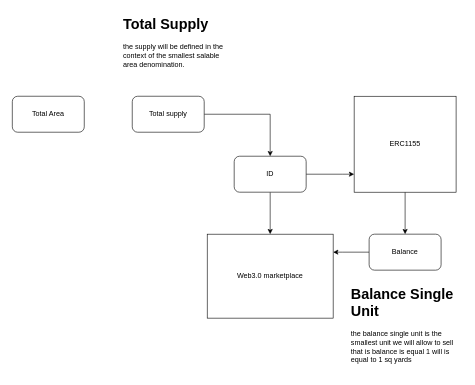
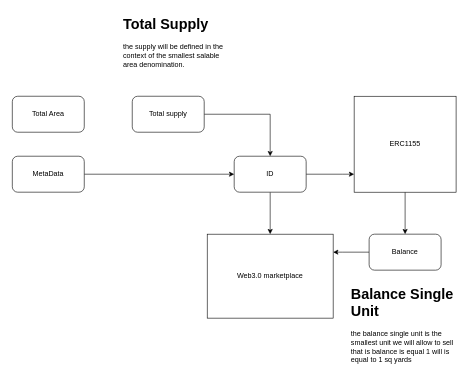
node "MetaData": added
edge "MetaData" -> "ID": added
